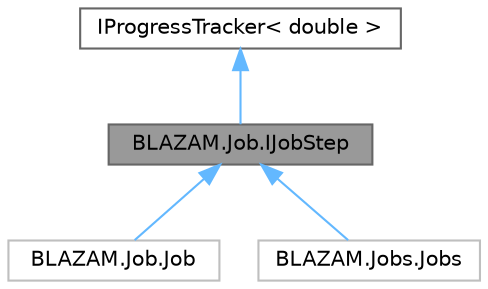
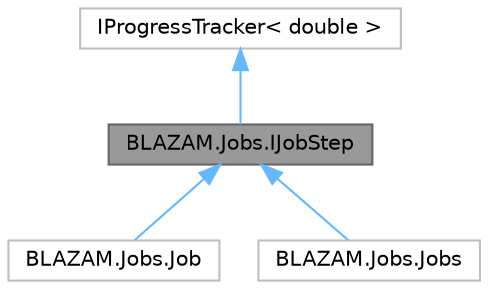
node "IProgressTracker< double >": color gray40 -> grey75
node "BLAZAM.Job.IJobStep": label "BLAZAM.Job.IJobStep" -> "BLAZAM.Jobs.IJobStep"
node "BLAZAM.Job.Job": label "BLAZAM.Job.Job" -> "BLAZAM.Jobs.Job"
